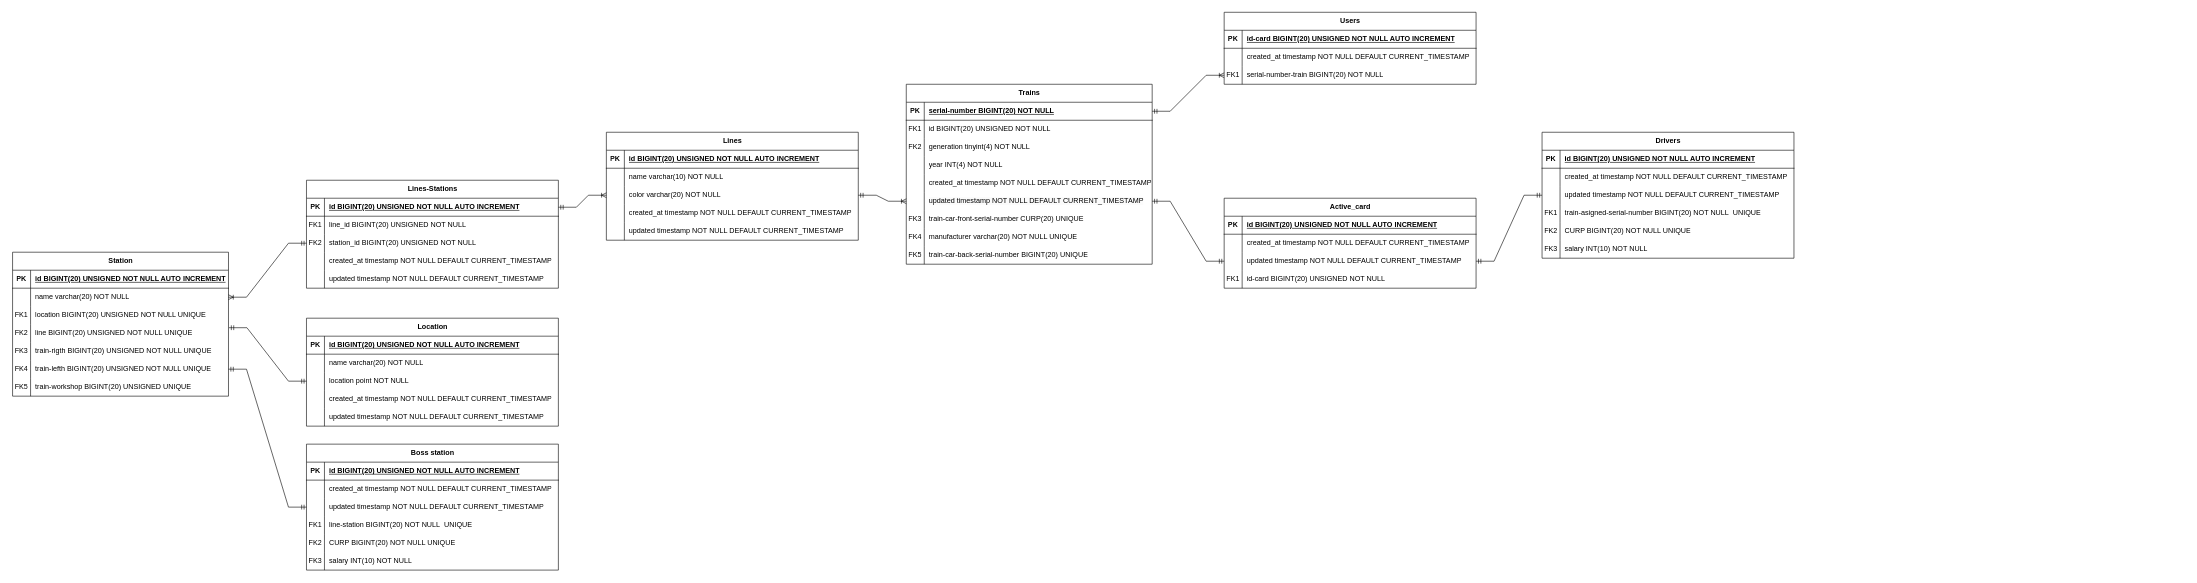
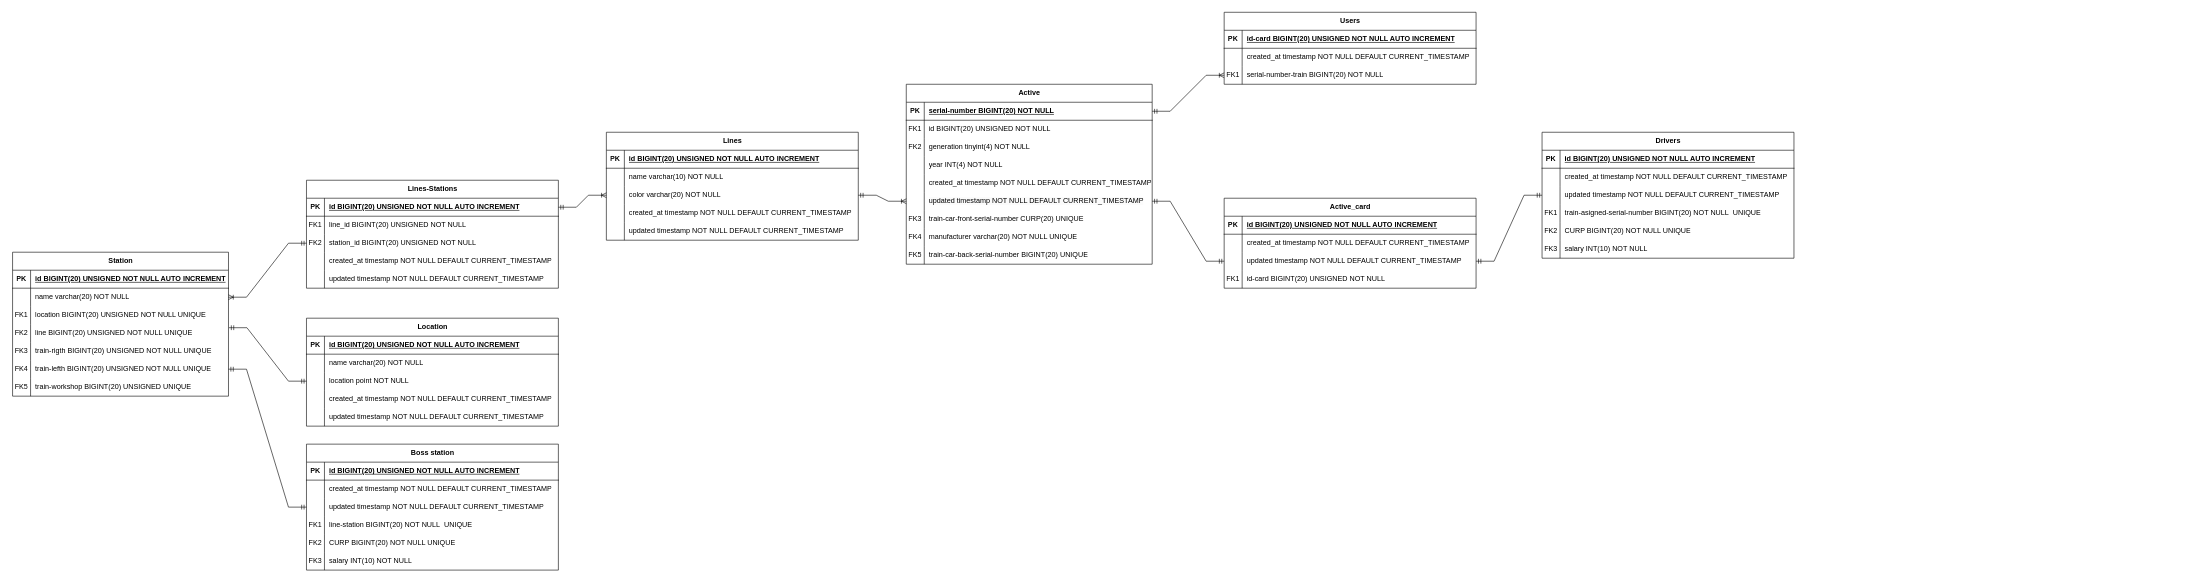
node "Trains": label "Trains" -> "Active"
